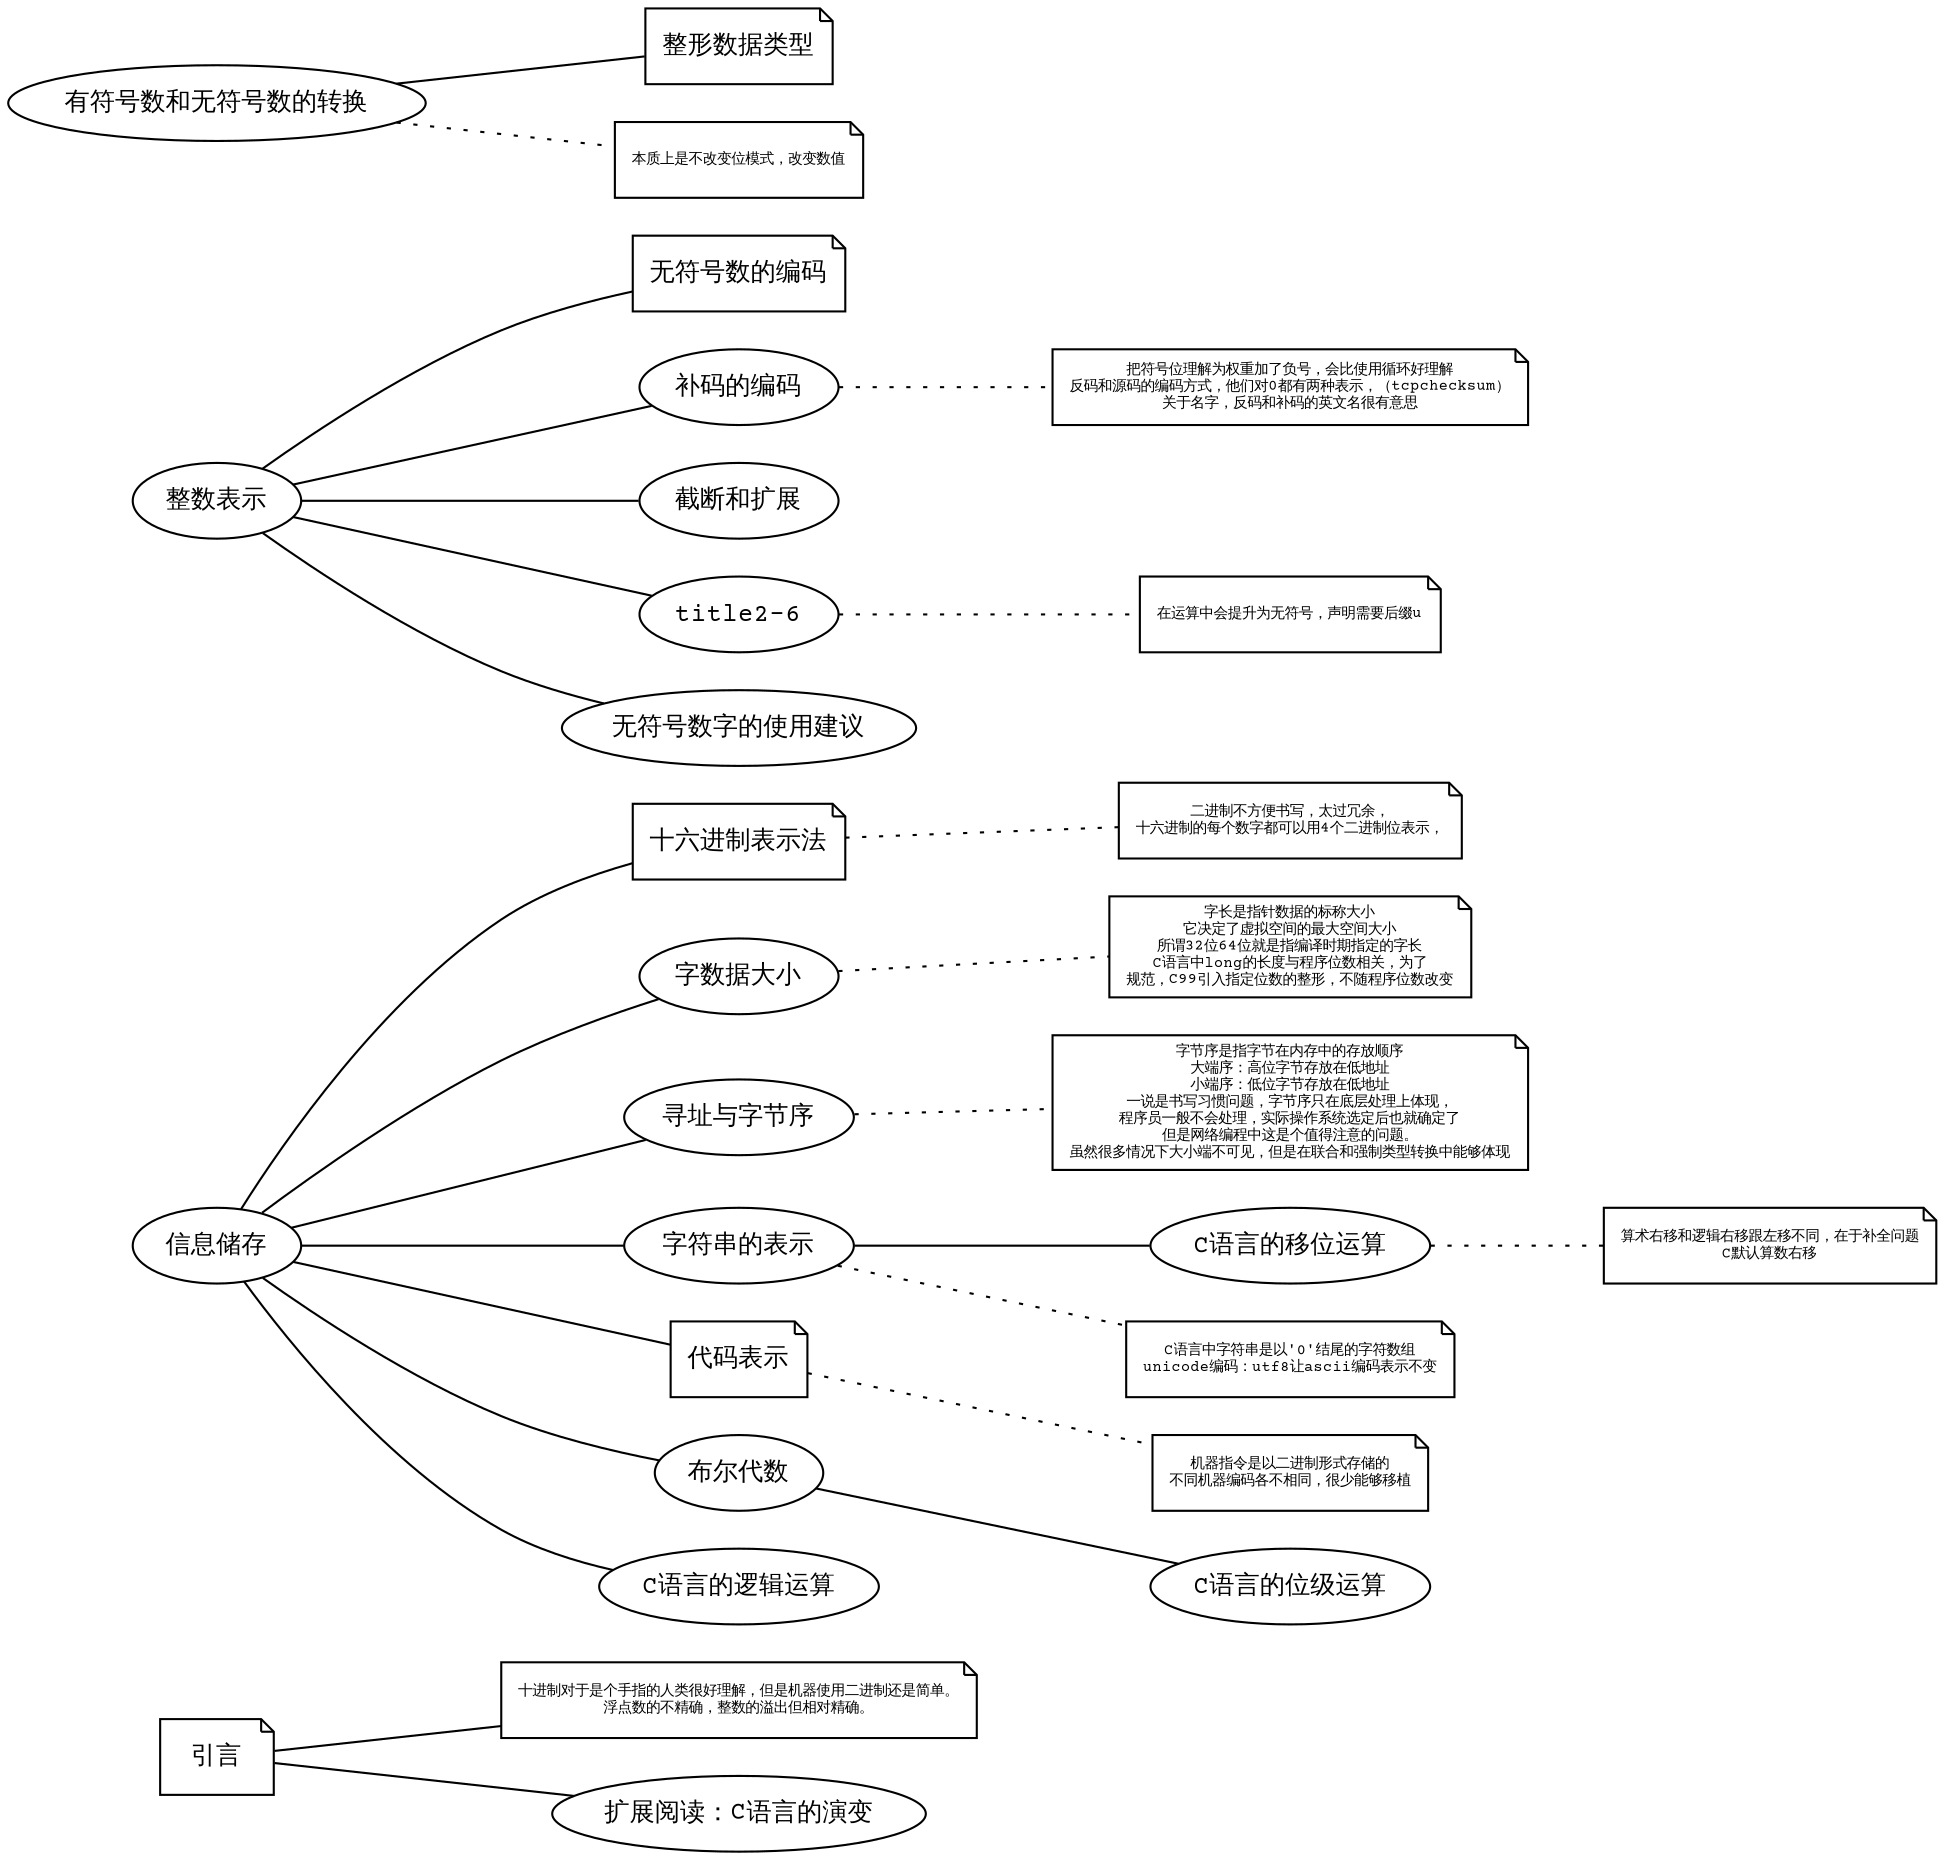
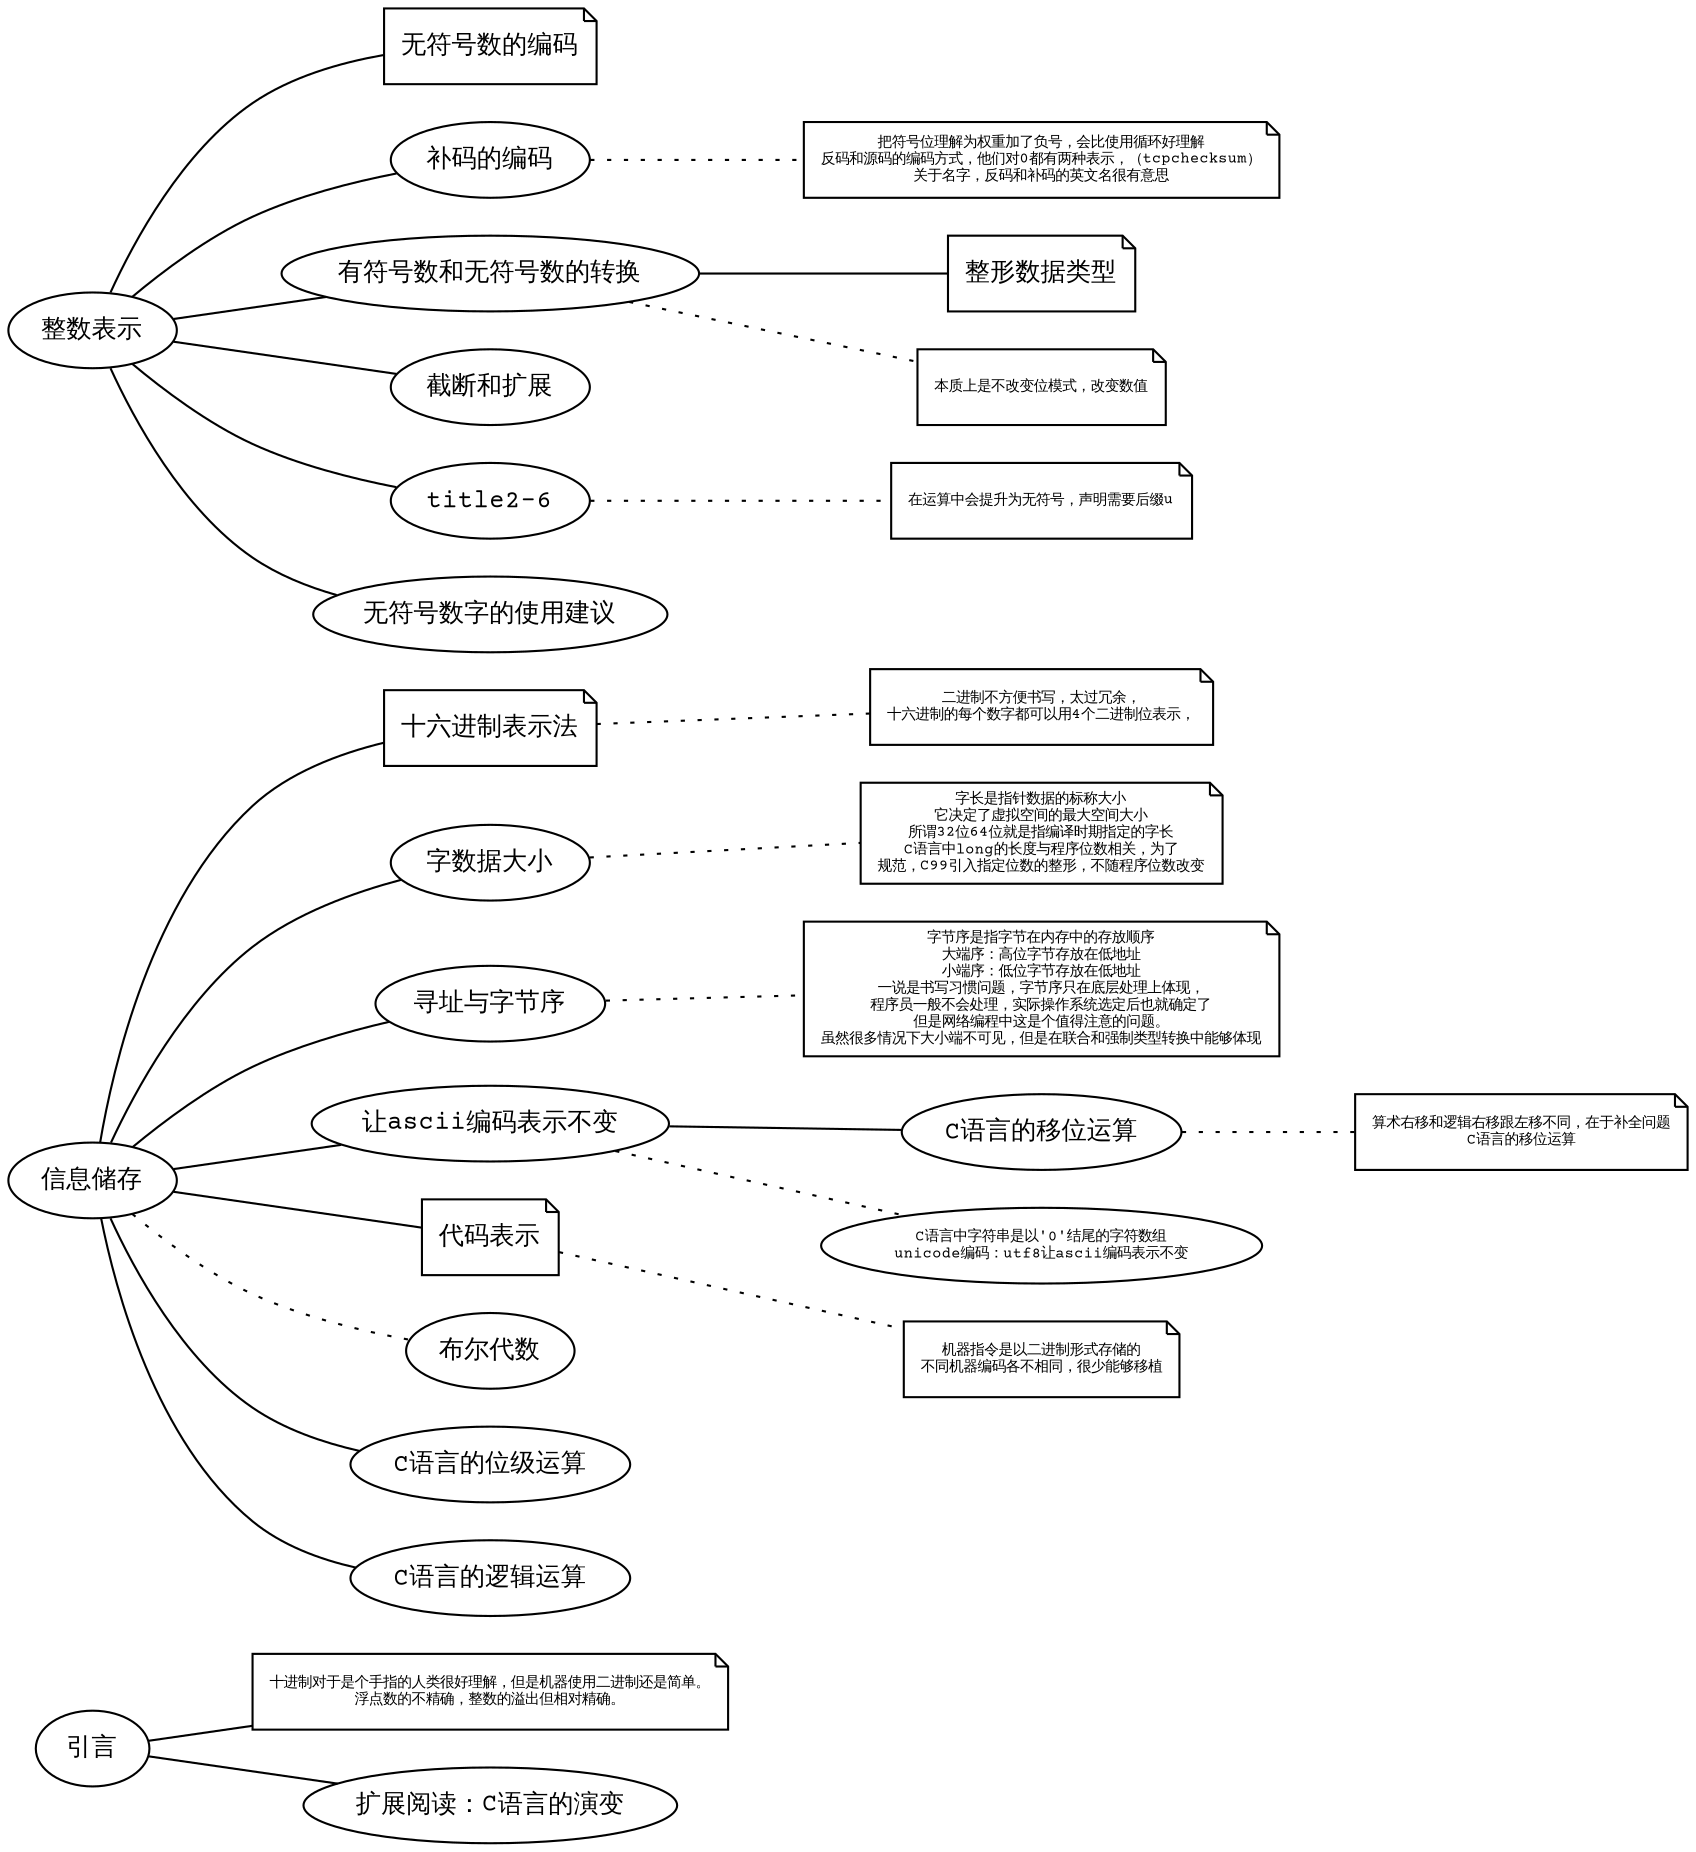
edge "有符号数和无符号数的转换" -- "整数表示": added
node "字符串的表示": label "字符串的表示" -> "让ascii编码表示不变"
node "算术右移和逻辑右移跟左移不同，在于补全问题 C默认算数右移": label "算术右移和逻辑右移跟左移不同，在于补全问题 C默认算数右移" -> "算术右移和逻辑右移跟左移不同，在于补全问题 C语言的移位运算"
node "C语言中字符串是以'0'结尾的字符数组 unicode编码：utf8让ascii编码表示不变": shape note -> ellipse
edge "信息储存" -- "布尔代数": style solid -> dotted
edge "布尔代数" -- "C语言的位级运算": now "信息储存" -- "C语言的位级运算"
node "引言": shape note -> ellipse
